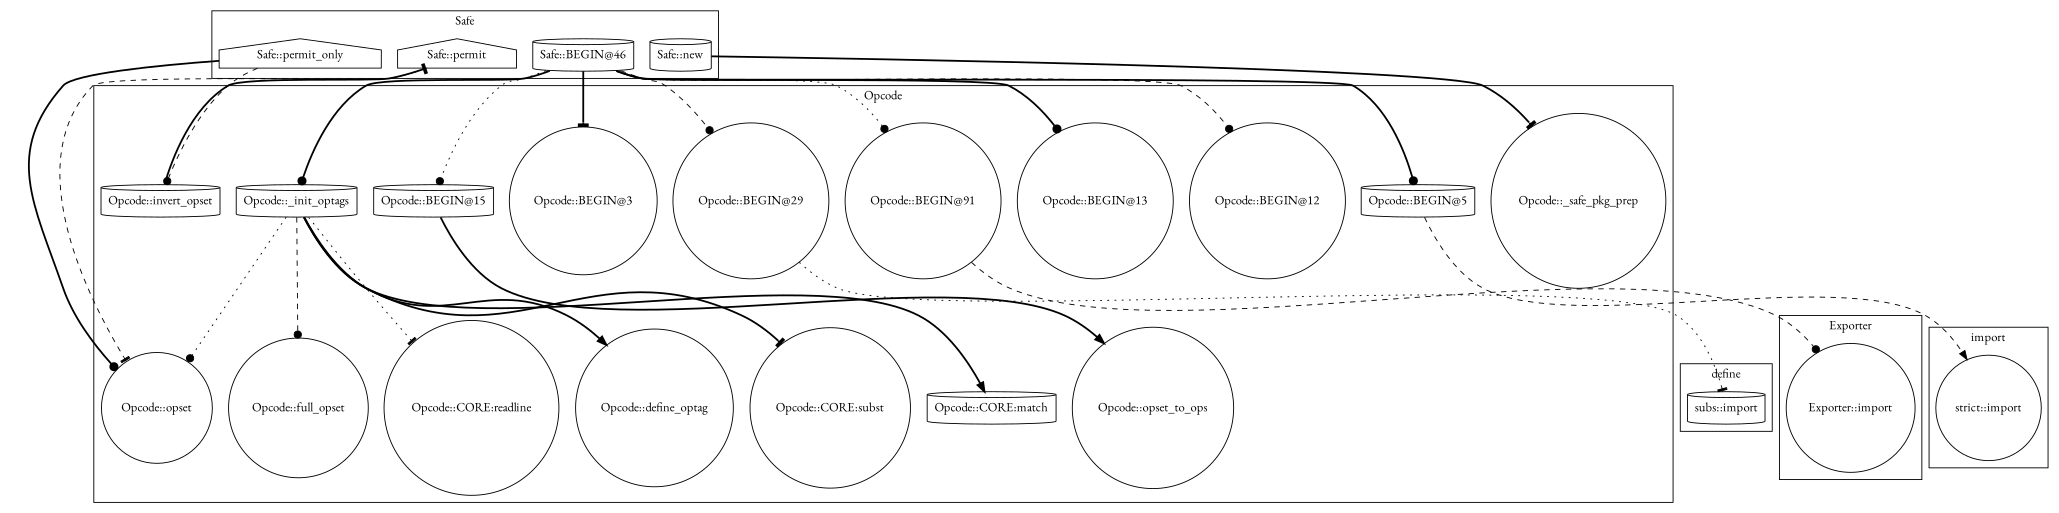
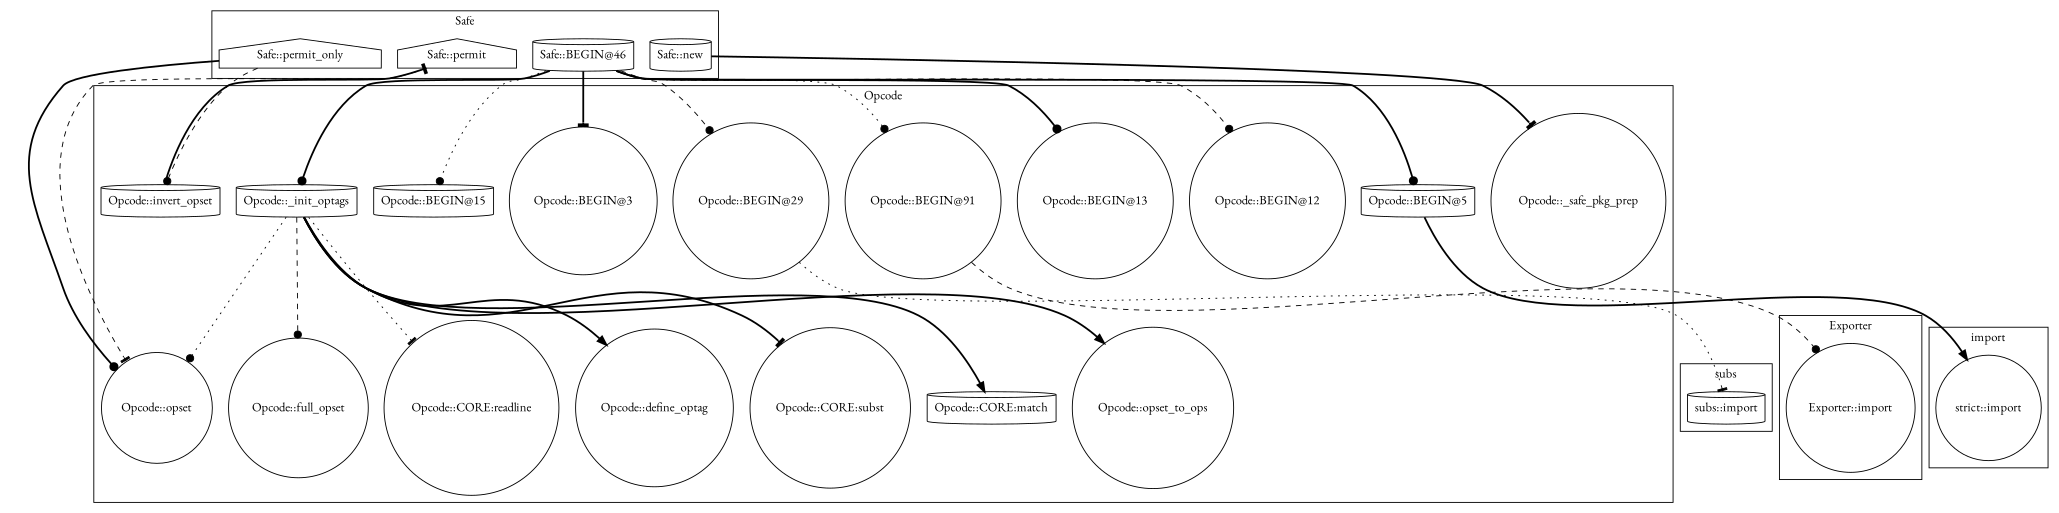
edge "Opcode::BEGIN@5" -> "strict::import": style dashed -> bold
edge "Opcode::BEGIN@15" -> "Opcode::opset_to_ops": now "Opcode::_init_optags" -> "Opcode::opset_to_ops"
cluster "define": label "define" -> "subs"
